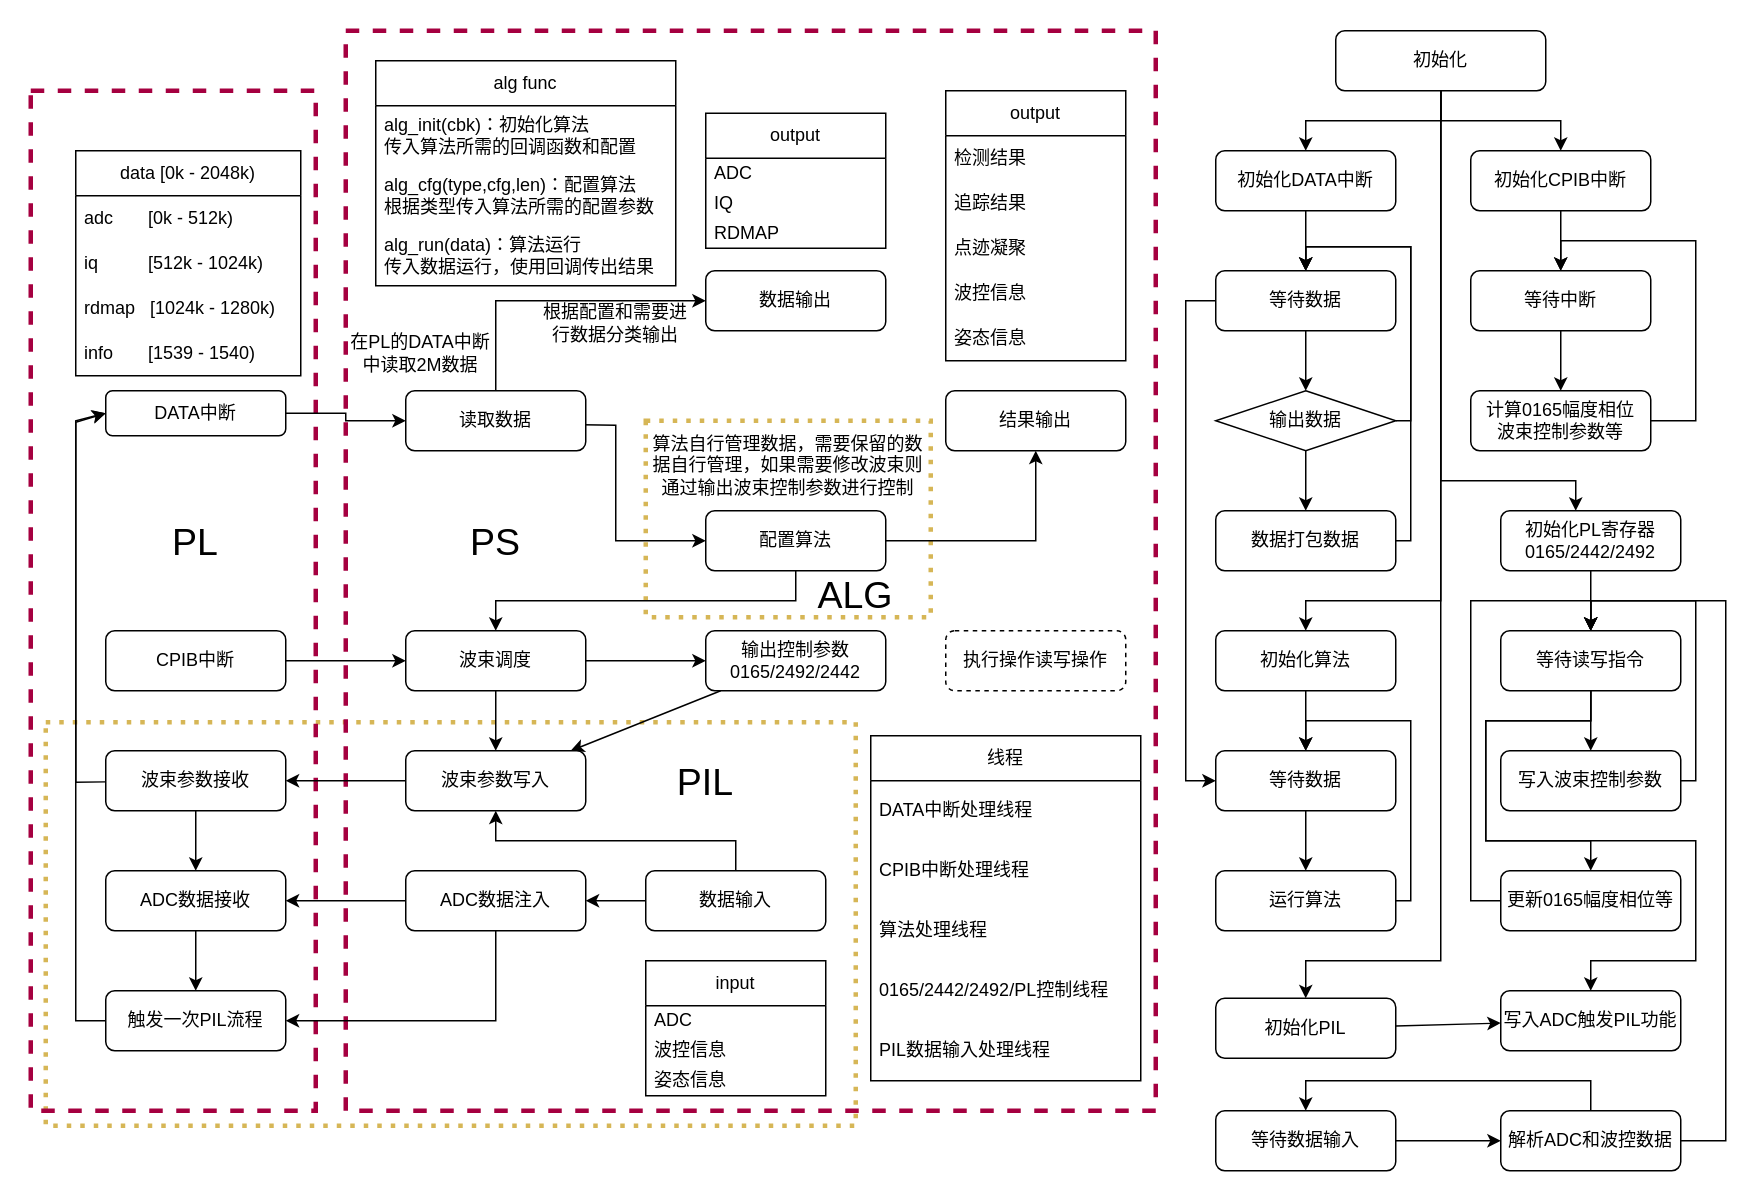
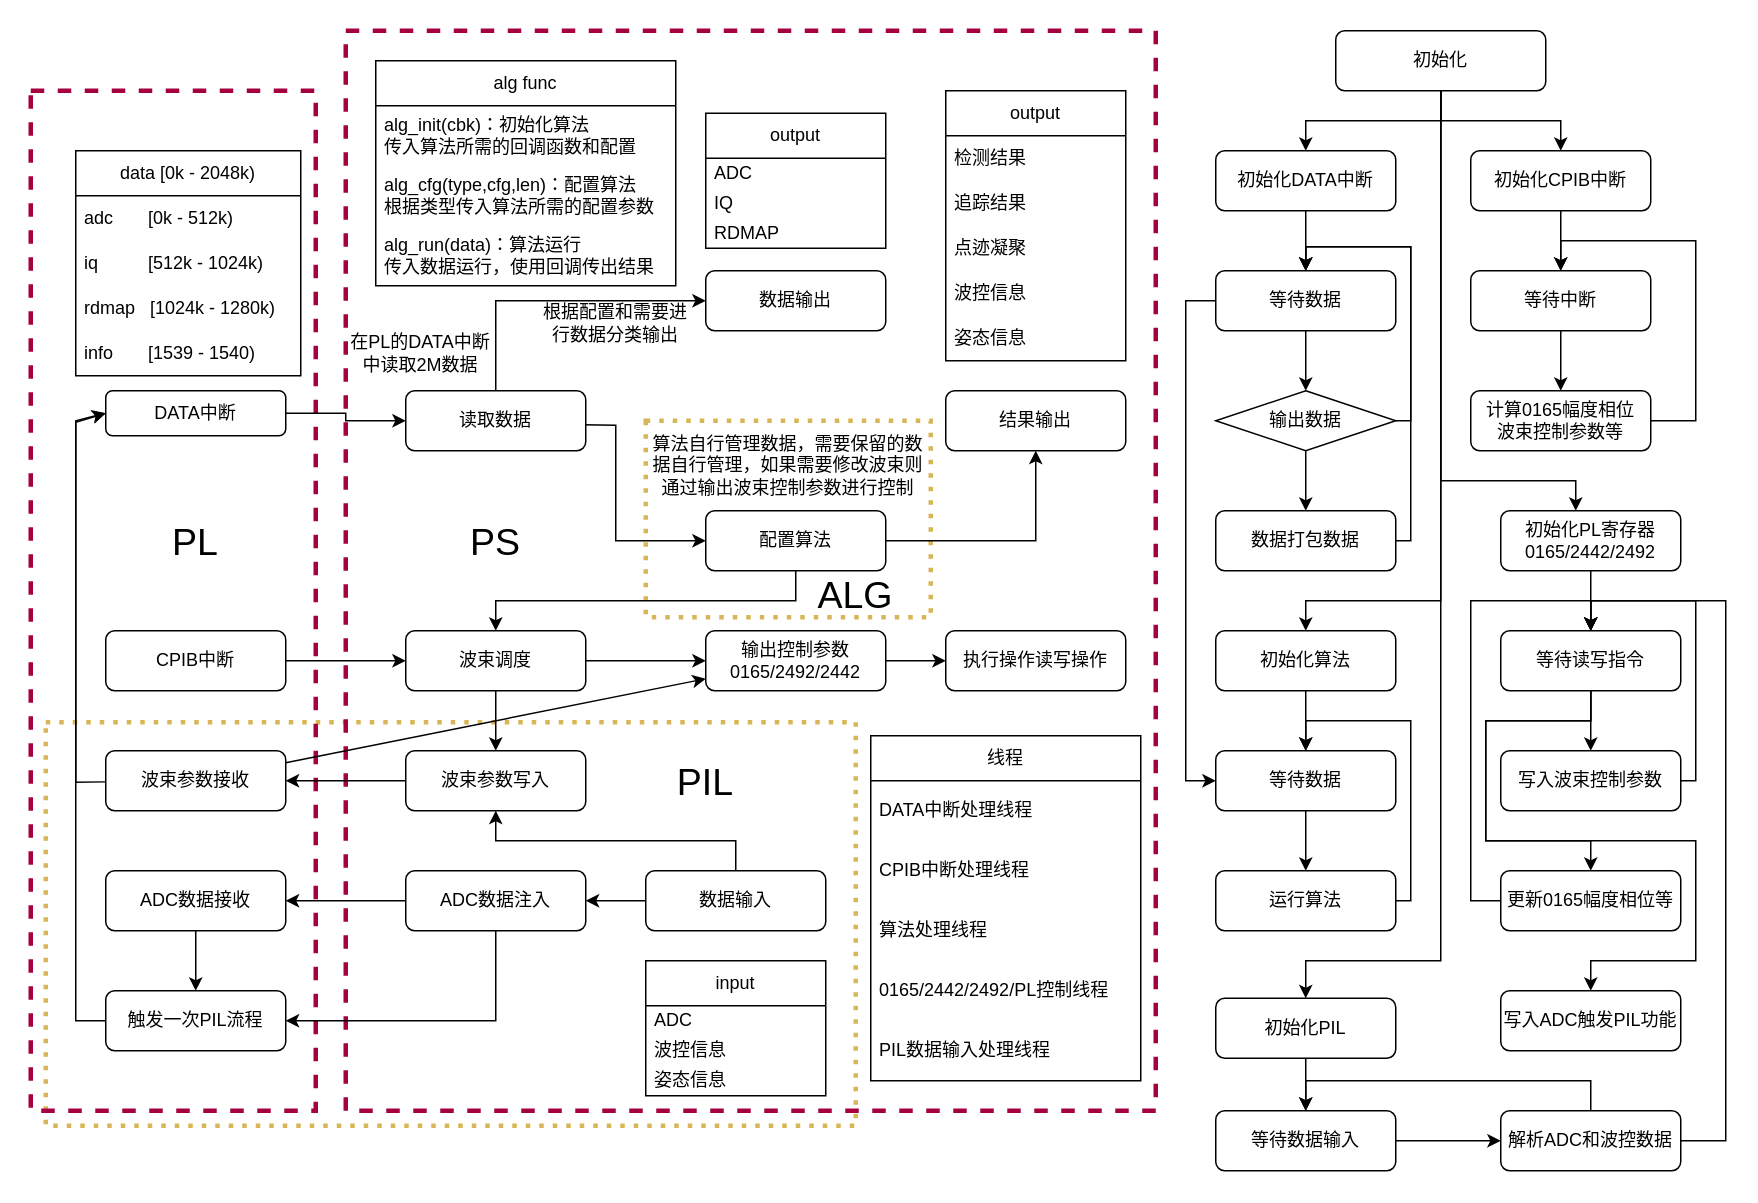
node "执行操作读写操作": style dashed -> solid
edge "输出控制参数 0165/2492/2442" -> "波束参数写入": now "输出控制参数 0165/2492/2442" -> "执行操作读写操作"
edge "波束参数接收" -> "ADC数据接收": now "波束参数接收" -> "输出控制参数 0165/2492/2442"
edge "初始化PIL" -> "写入ADC触发PIL功能": now "初始化PIL" -> "等待数据输入"
